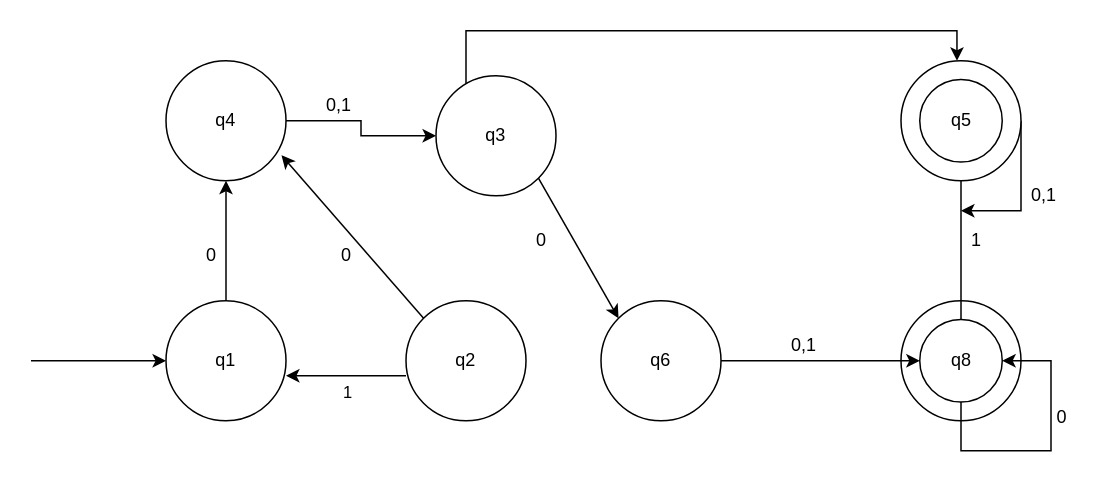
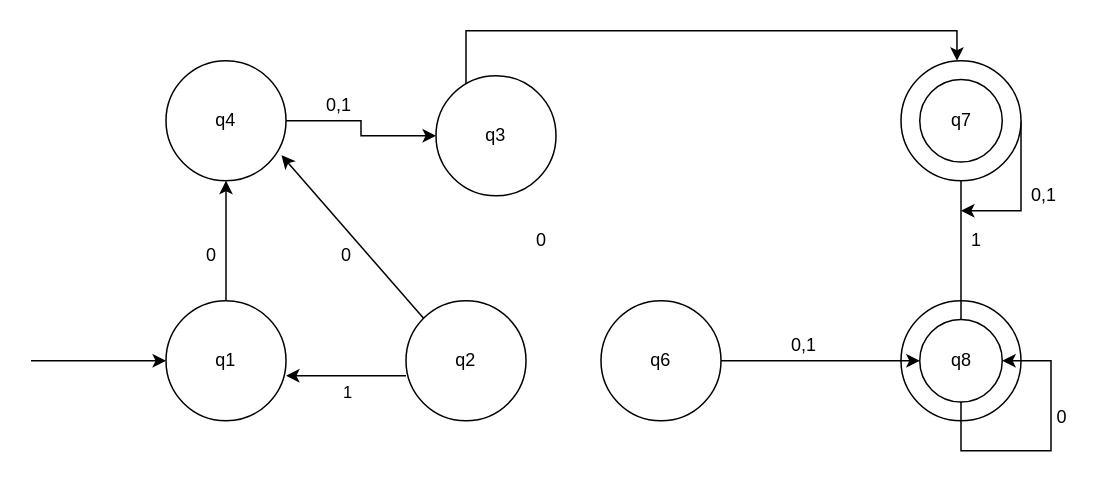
node "q5": label "q5" -> "q7"
edge "q3" -> "q6": removed
